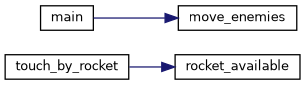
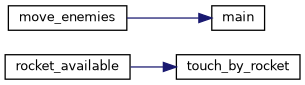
edge "main" -> "move_enemies": reversed
edge "touch_by_rocket" -> "rocket_available": reversed
